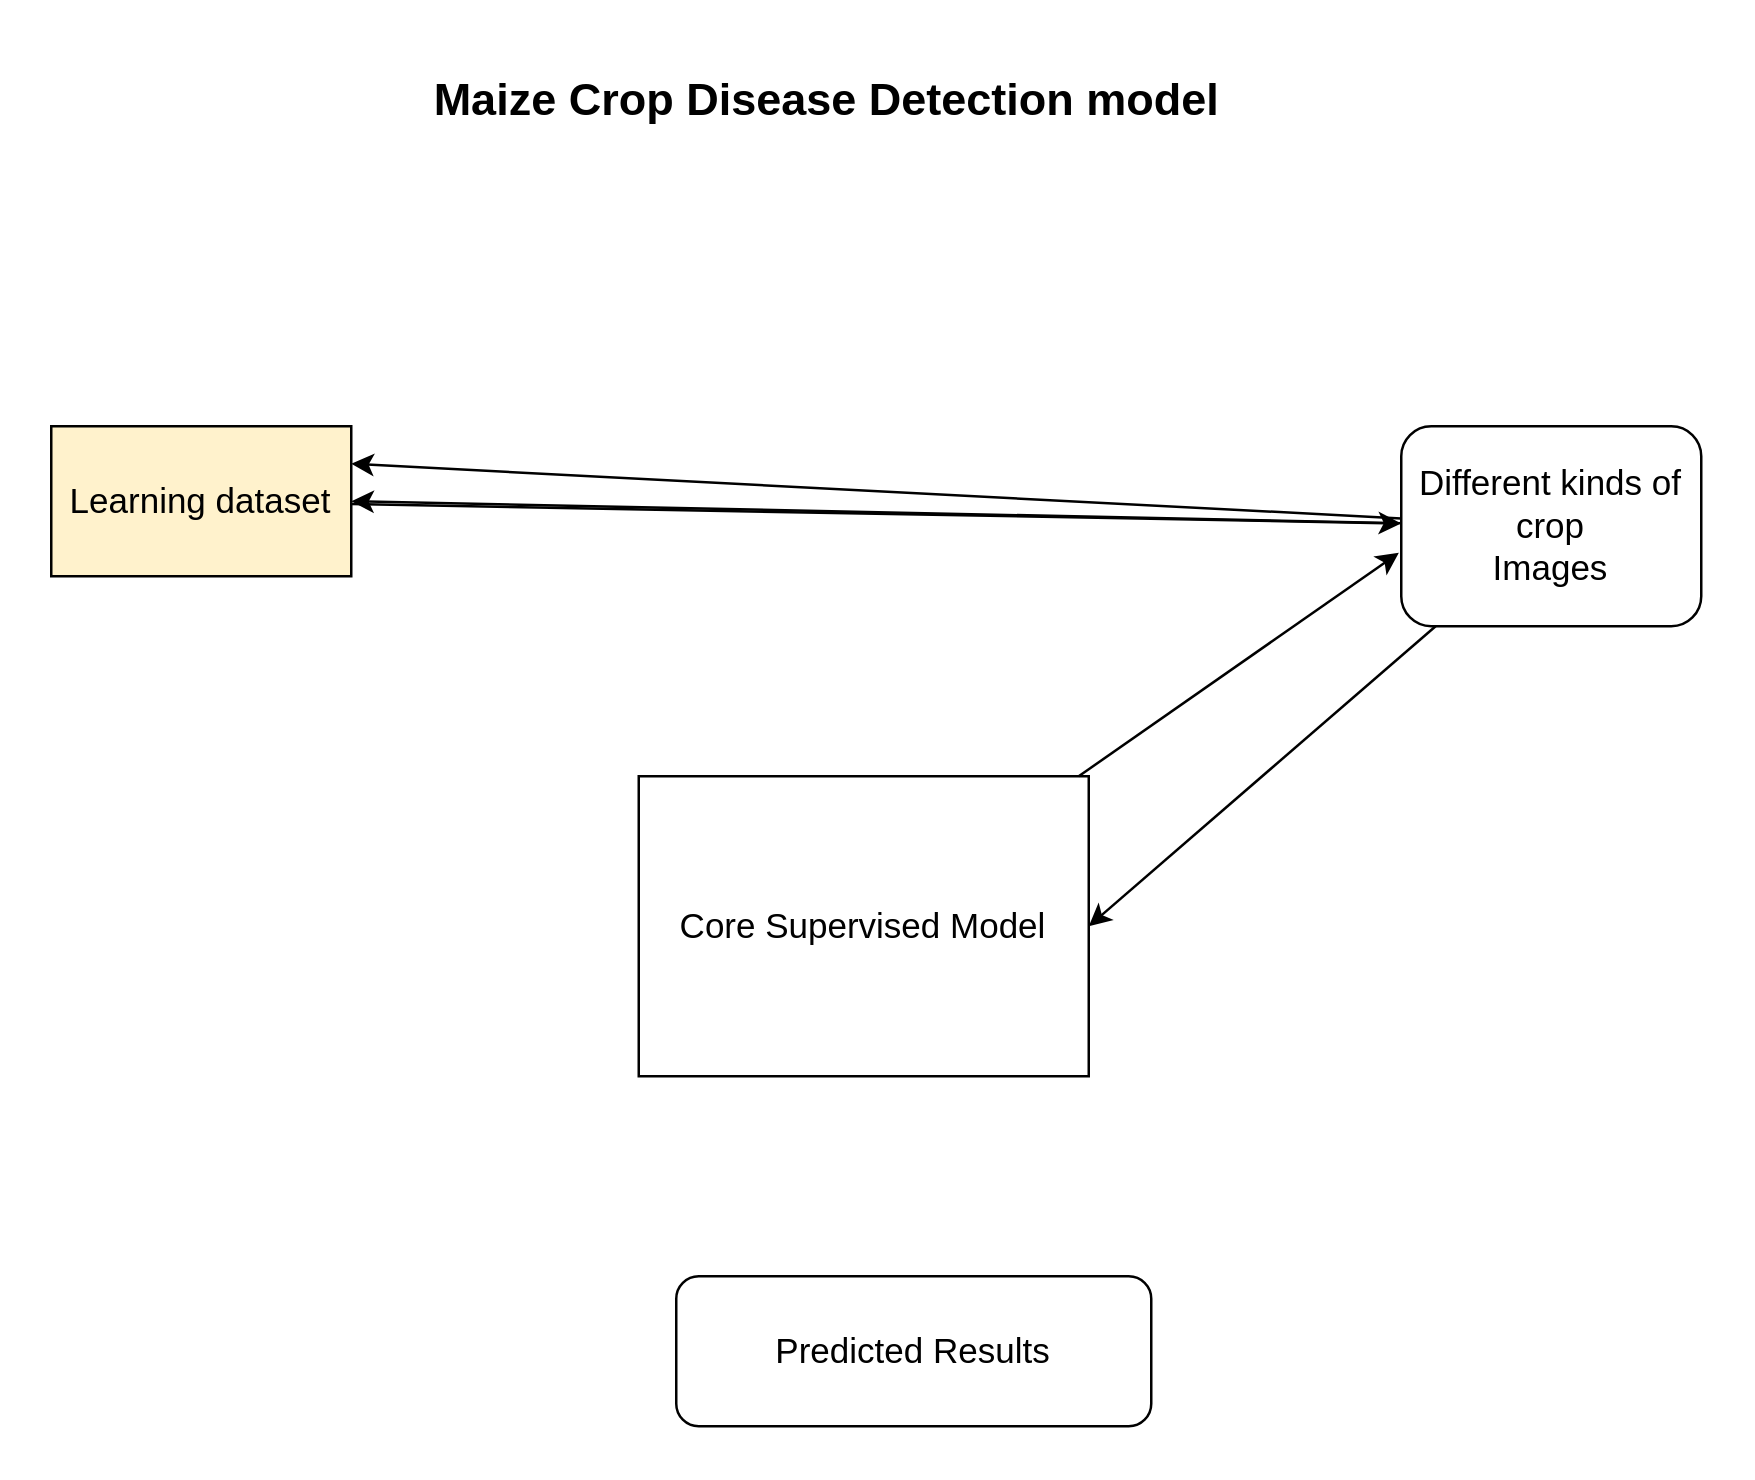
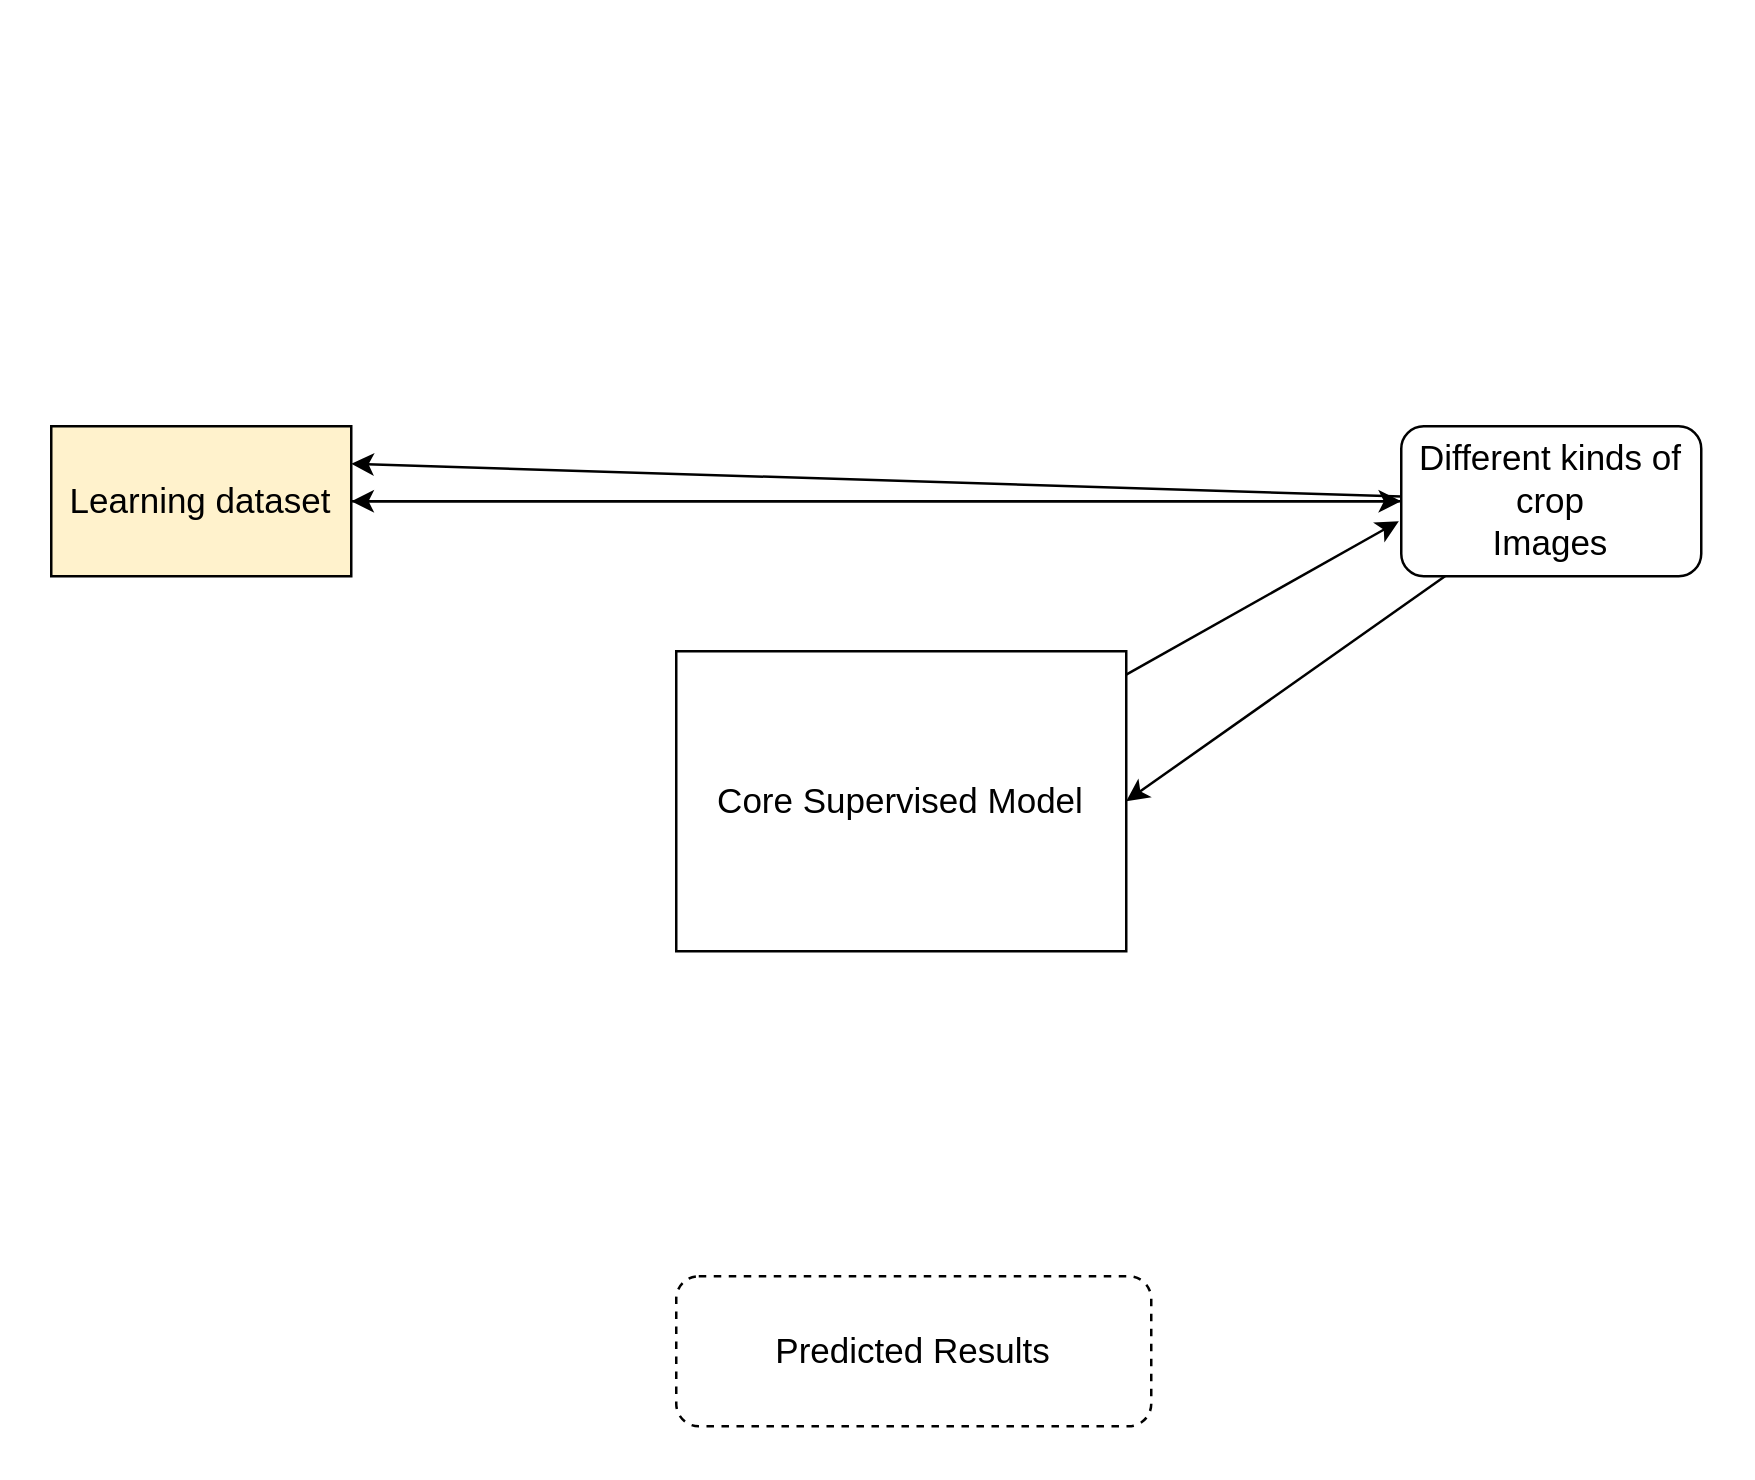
node "Maize Crop Disease Detection model": removed
node "Different kinds of crop Images": size 300x200 -> 300x150
node "Core Supervised Model": moved (864, 926) -> (901, 801)
node "Predicted Results": style solid -> dashed
